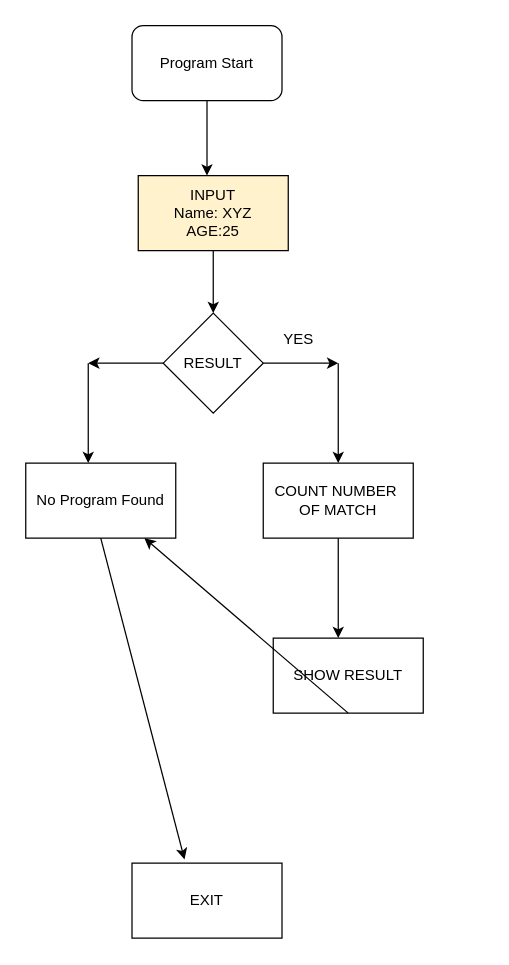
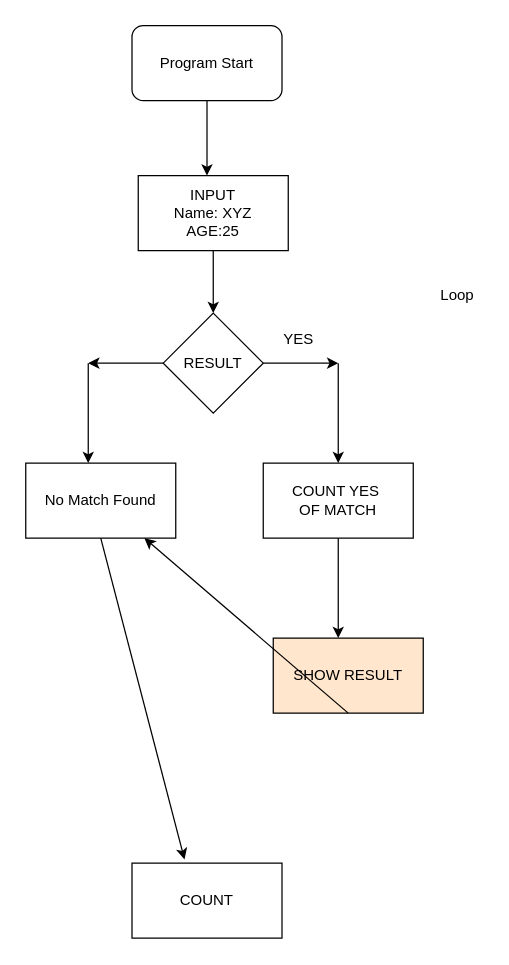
node "INPUT Name: XYZ AGE:25": fillcolor #fff2cc -> #ffffff
node "Loop": added
node "No Program Found": label "No Program Found" -> "No Match Found"
node "COUNT NUMBER OF MATCH": label "COUNT NUMBER OF MATCH" -> "COUNT YES OF MATCH"
node "SHOW RESULT": fillcolor #ffffff -> #ffe6cc
node "EXIT": label "EXIT" -> "COUNT"
